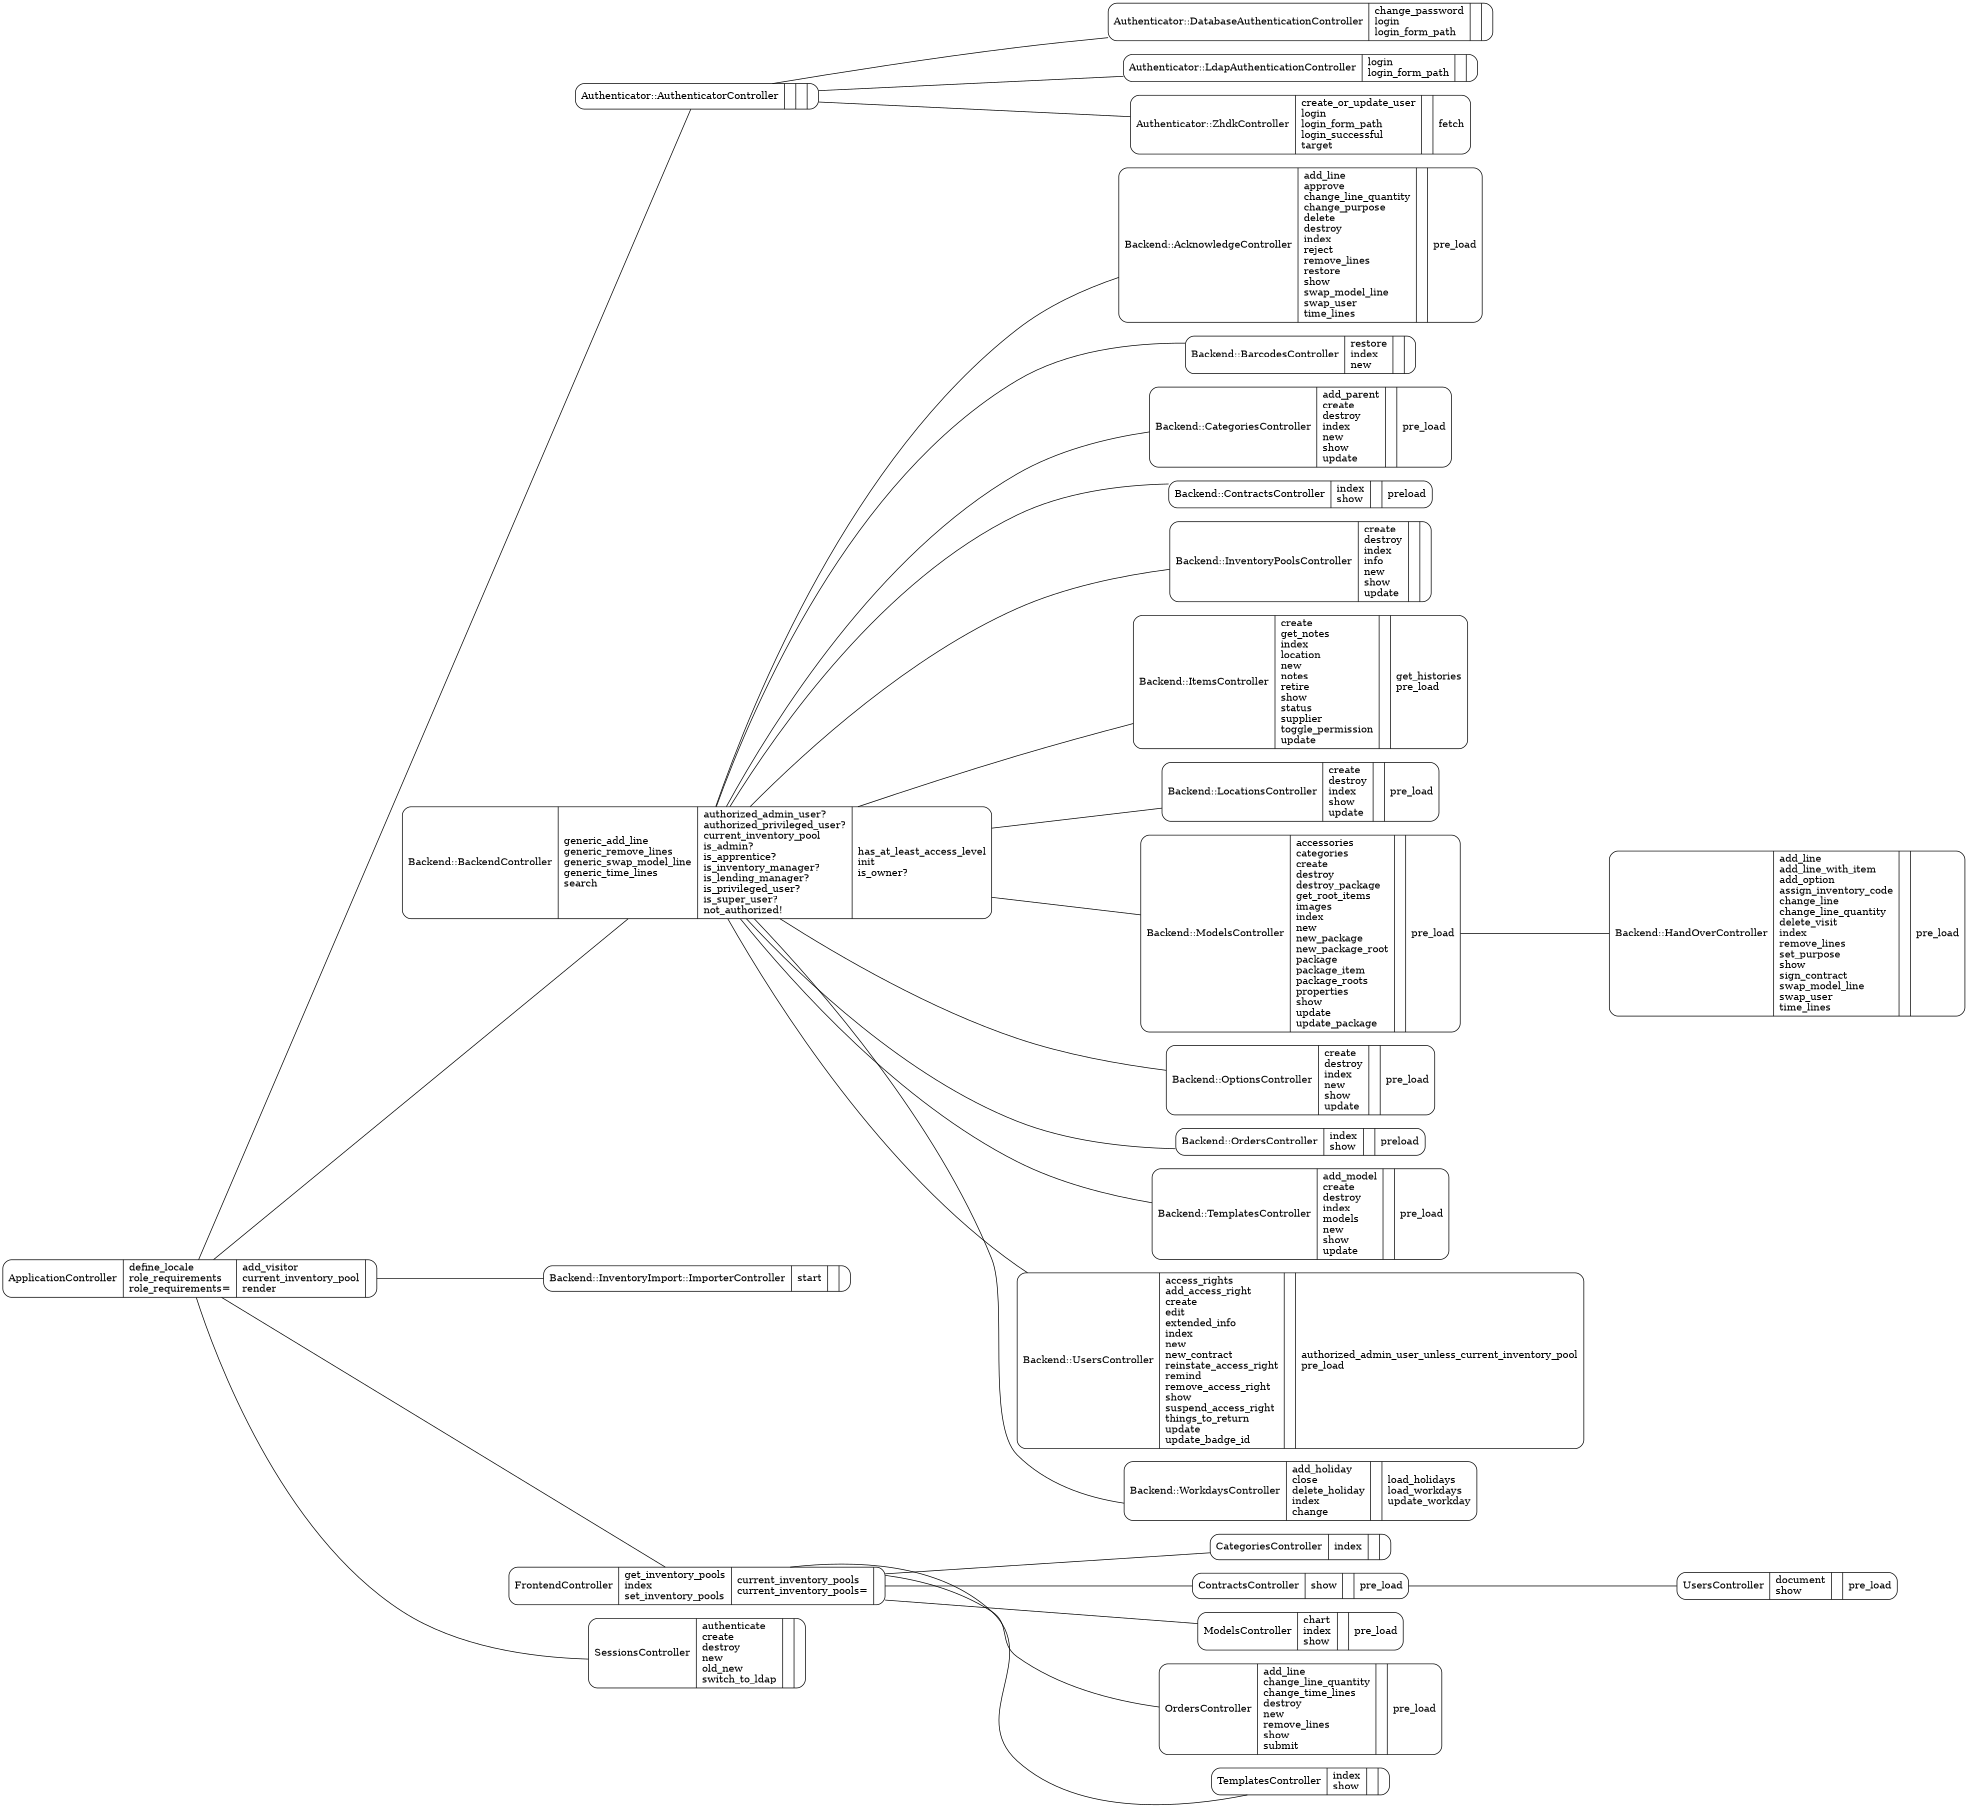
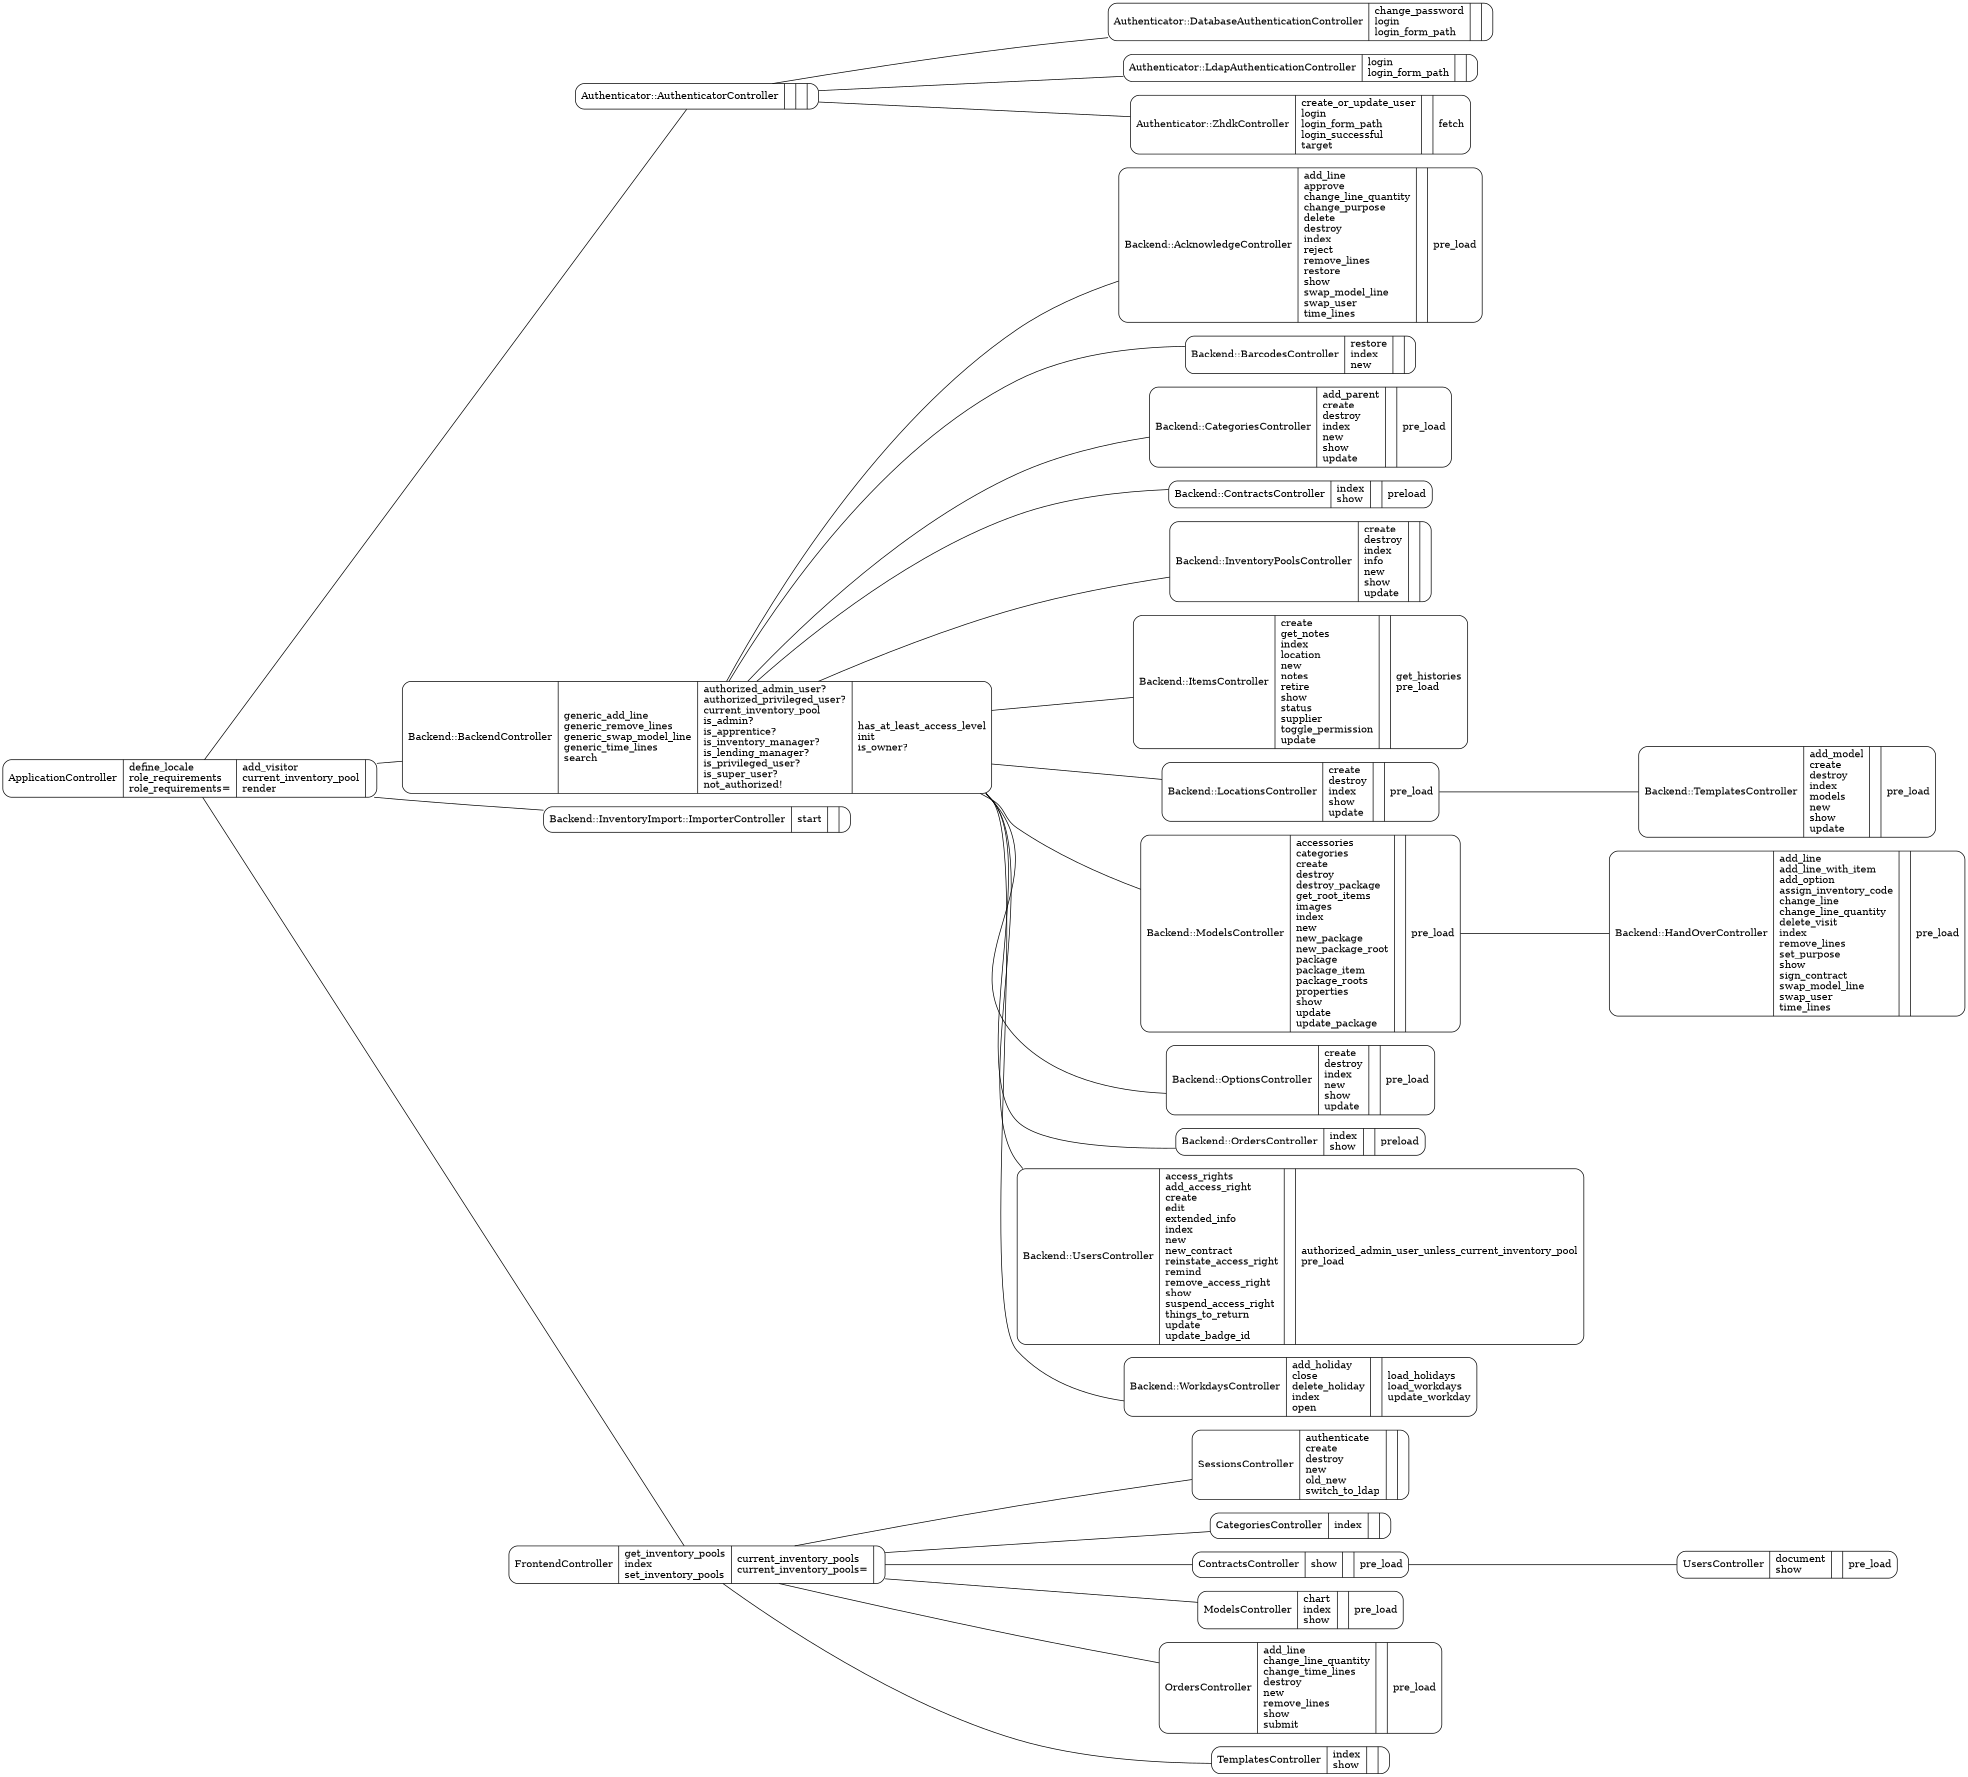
edge "Backend::BackendController" -- "Backend::TemplatesController": now "Backend::LocationsController" -- "Backend::TemplatesController"
node "Backend::WorkdaysController": text "change" -> "open"
edge "ApplicationController" -- "SessionsController": now "FrontendController" -- "SessionsController"
